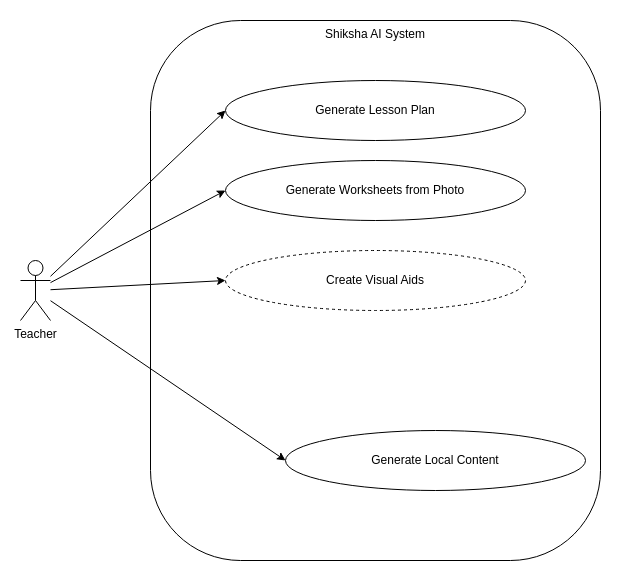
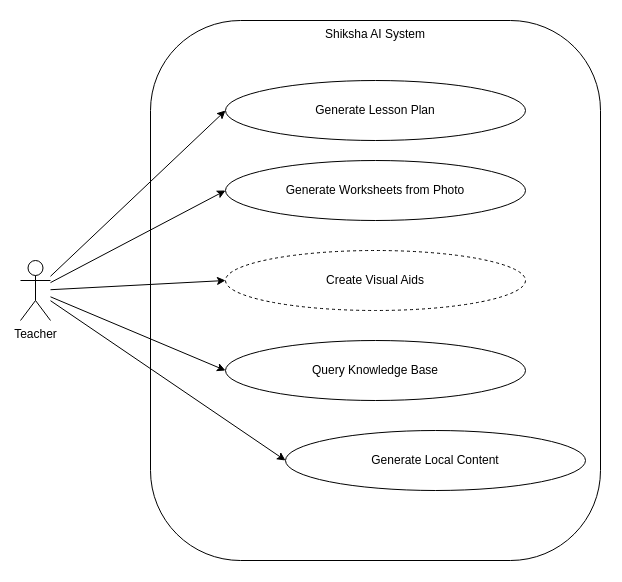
edge "Teacher" -> "Query Knowledge Base": added
node "Query Knowledge Base": added
